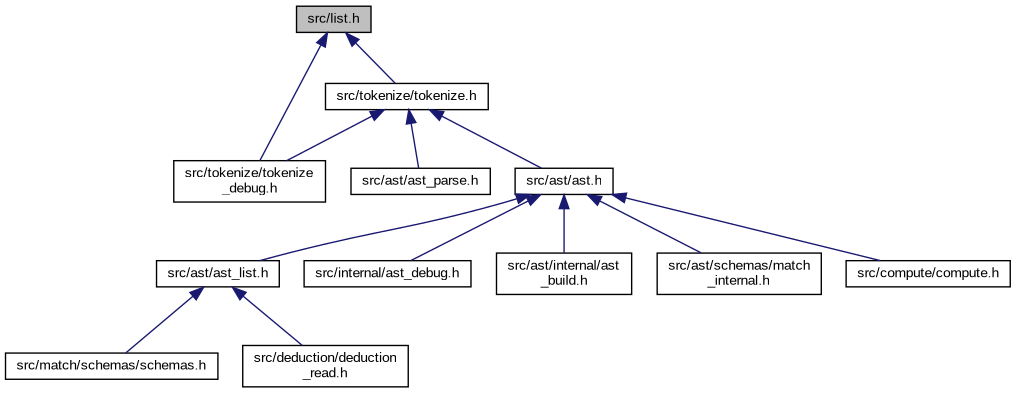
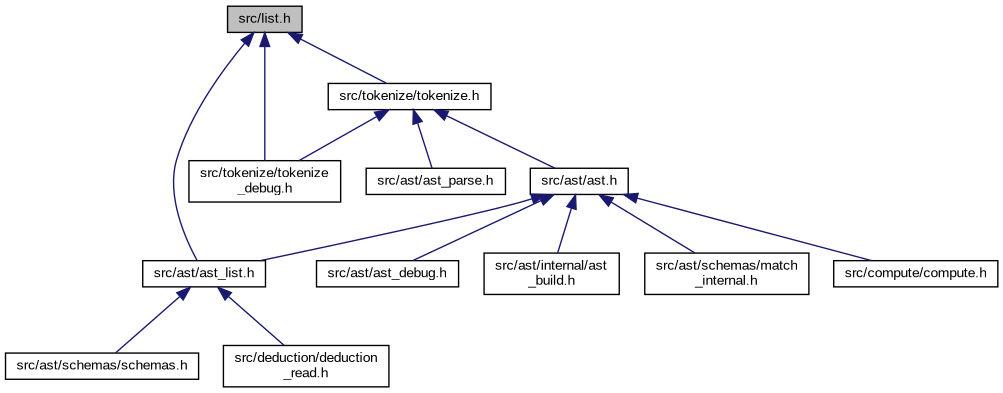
edge "src/ast/ast_list.h" -> "src/list.h": added
node "src/internal/ast_debug.h": label "src/internal/ast_debug.h" -> "src/ast/ast_debug.h"
node "src/match/schemas/schemas.h": label "src/match/schemas/schemas.h" -> "src/ast/schemas/schemas.h"
